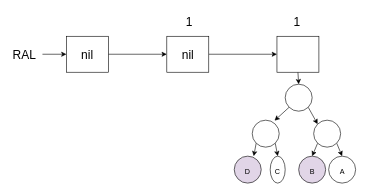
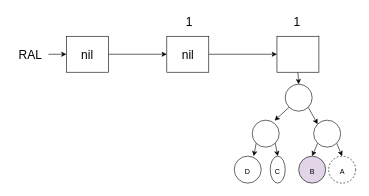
node "RAL": moved (24, 54) -> (30, 54)
node "D": fillcolor #e1d5e7 -> #ffffff
node "A": style solid -> dashed
